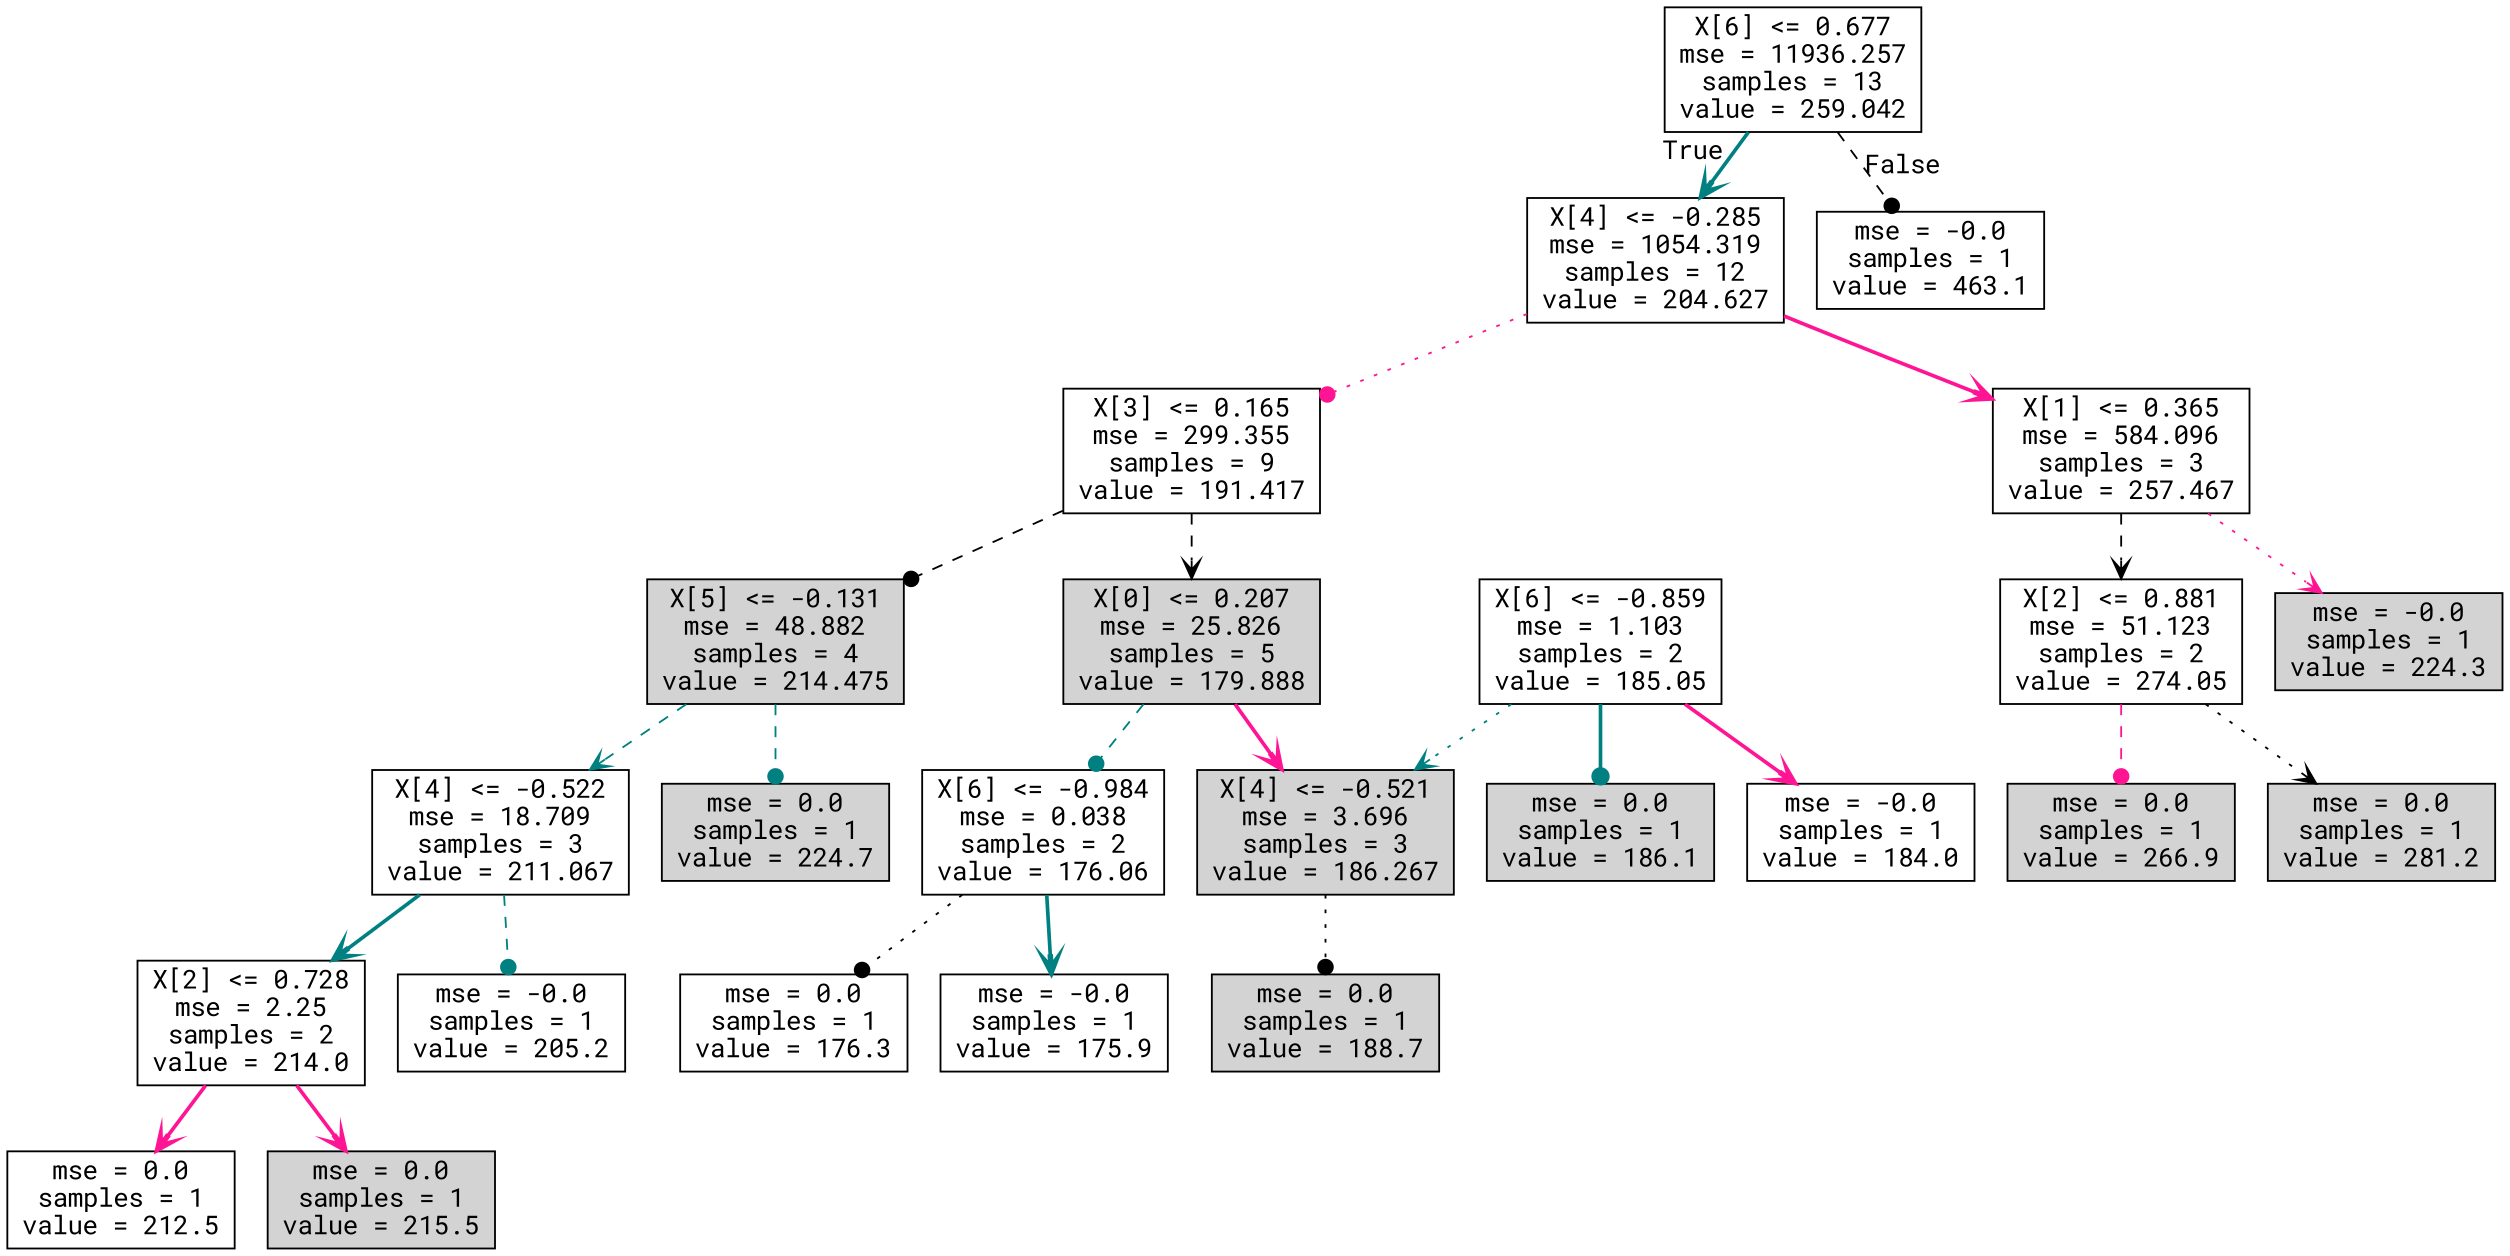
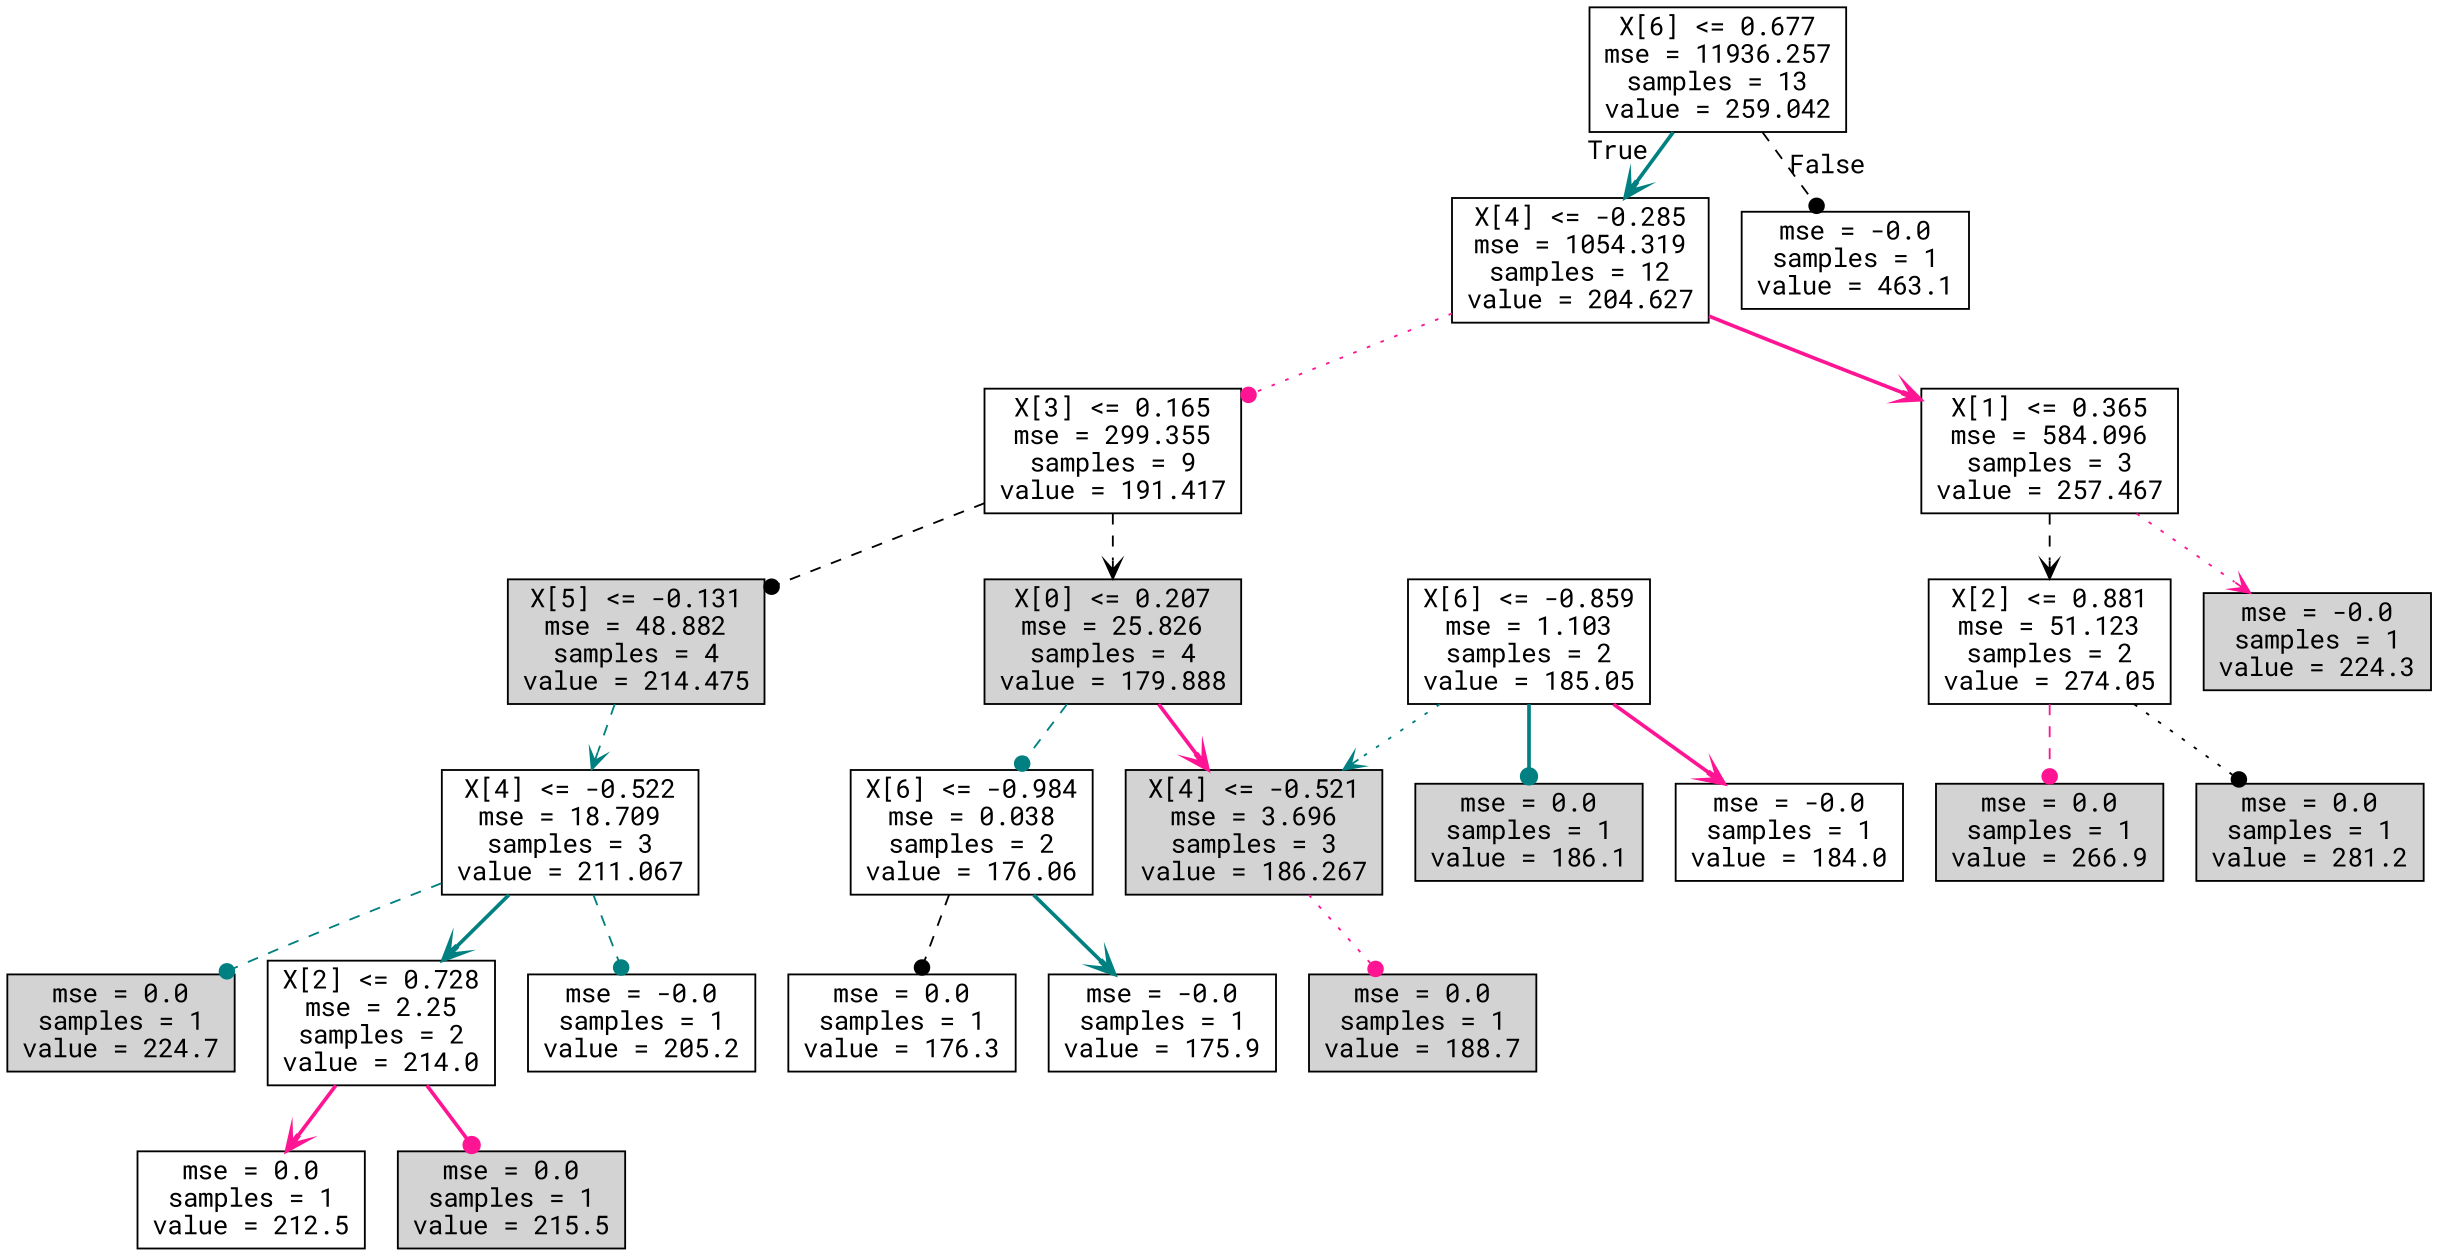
node "X[0] <= 0.207 mse = 25.826 samples = 5 value = 179.888": label "X[0] <= 0.207 mse = 25.826 samples = 5 value = 179.888" -> "X[0] <= 0.207 mse = 25.826 samples = 4 value = 179.888"
edge "X[5] <= -0.131 mse = 48.882 samples = 4 value = 214.475" -> "mse = 0.0 samples = 1 value = 224.7": now "X[4] <= -0.522 mse = 18.709 samples = 3 value = 211.067" -> "mse = 0.0 samples = 1 value = 224.7"
edge "X[2] <= 0.881 mse = 51.123 samples = 2 value = 274.05" -> "mse = 0.0 samples = 1 value = 281.2": arrowhead vee -> dot
edge "X[4] <= -0.521 mse = 3.696 samples = 3 value = 186.267" -> "mse = 0.0 samples = 1 value = 188.7": color black -> deeppink
edge "X[6] <= -0.984 mse = 0.038 samples = 2 value = 176.06" -> "mse = 0.0 samples = 1 value = 176.3": style dotted -> dashed
edge "X[2] <= 0.728 mse = 2.25 samples = 2 value = 214.0" -> "mse = 0.0 samples = 1 value = 215.5": arrowhead vee -> dot
